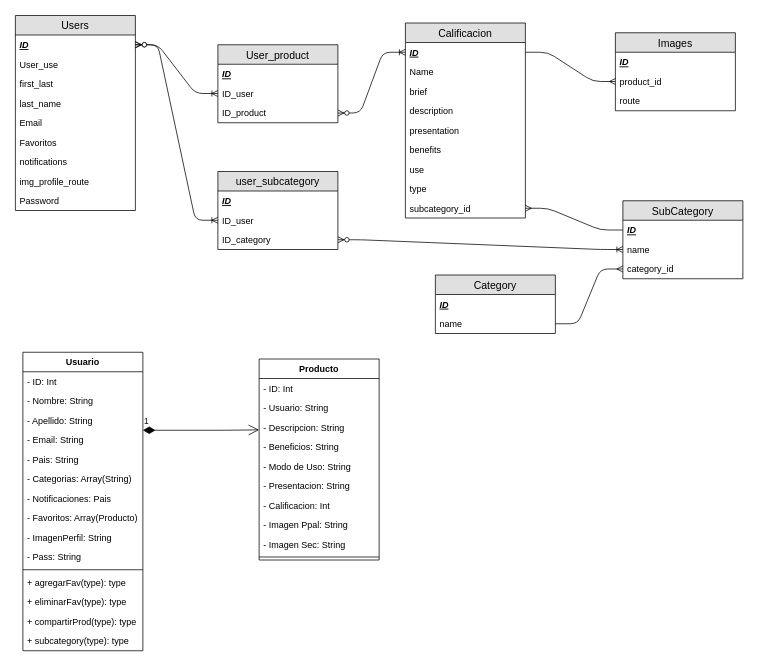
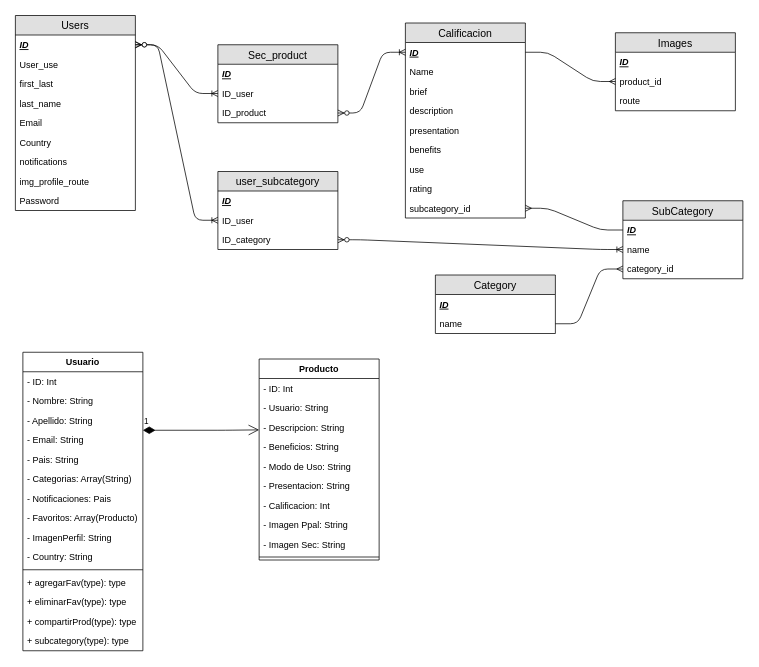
node "User_product": label "User_product" -> "Sec_product"
node "Favoritos": label "Favoritos" -> "Country"
node "type": label "type" -> "rating"
node "- Pass: String": label "- Pass: String" -> "- Country: String"
